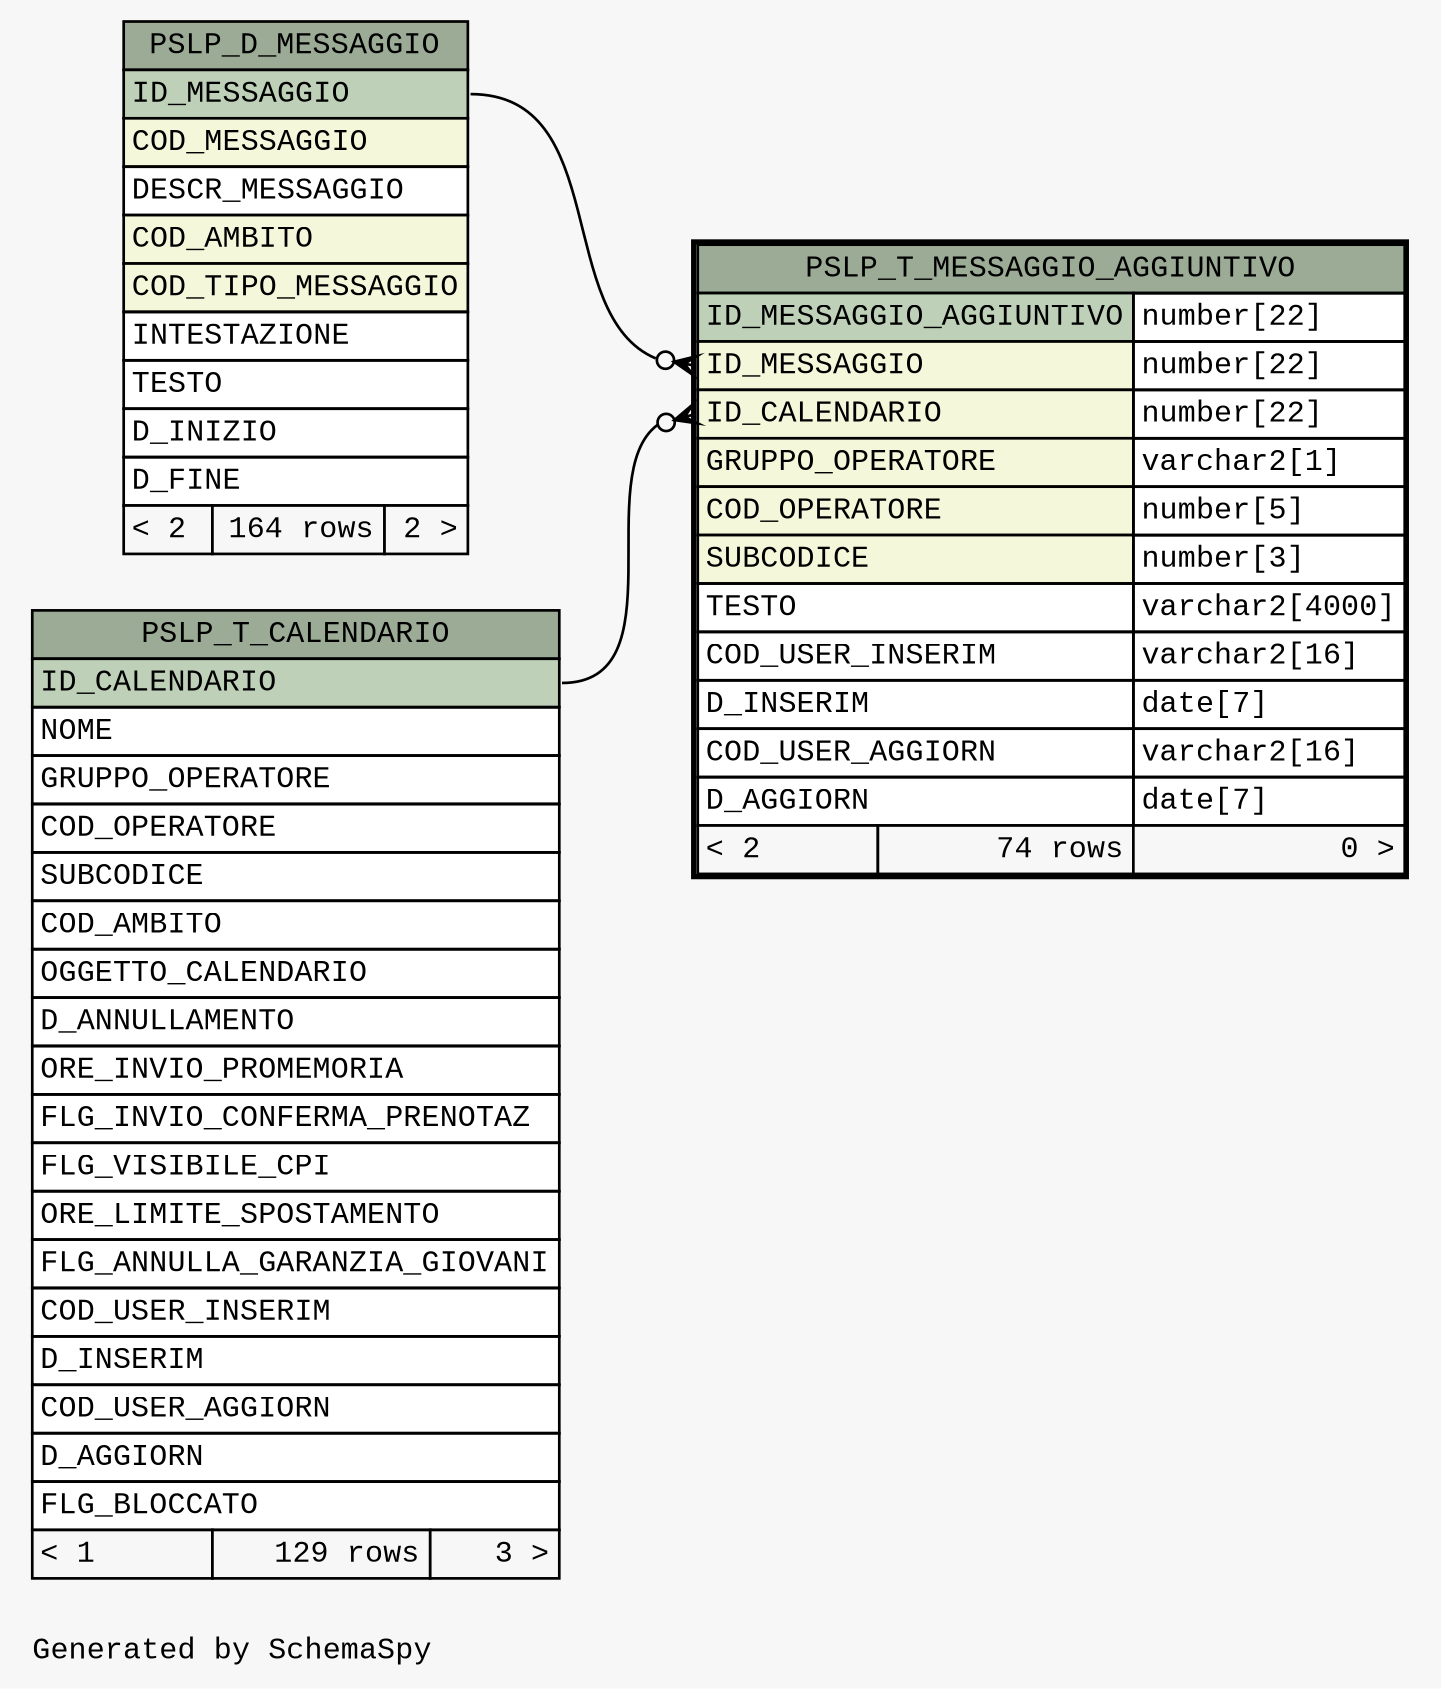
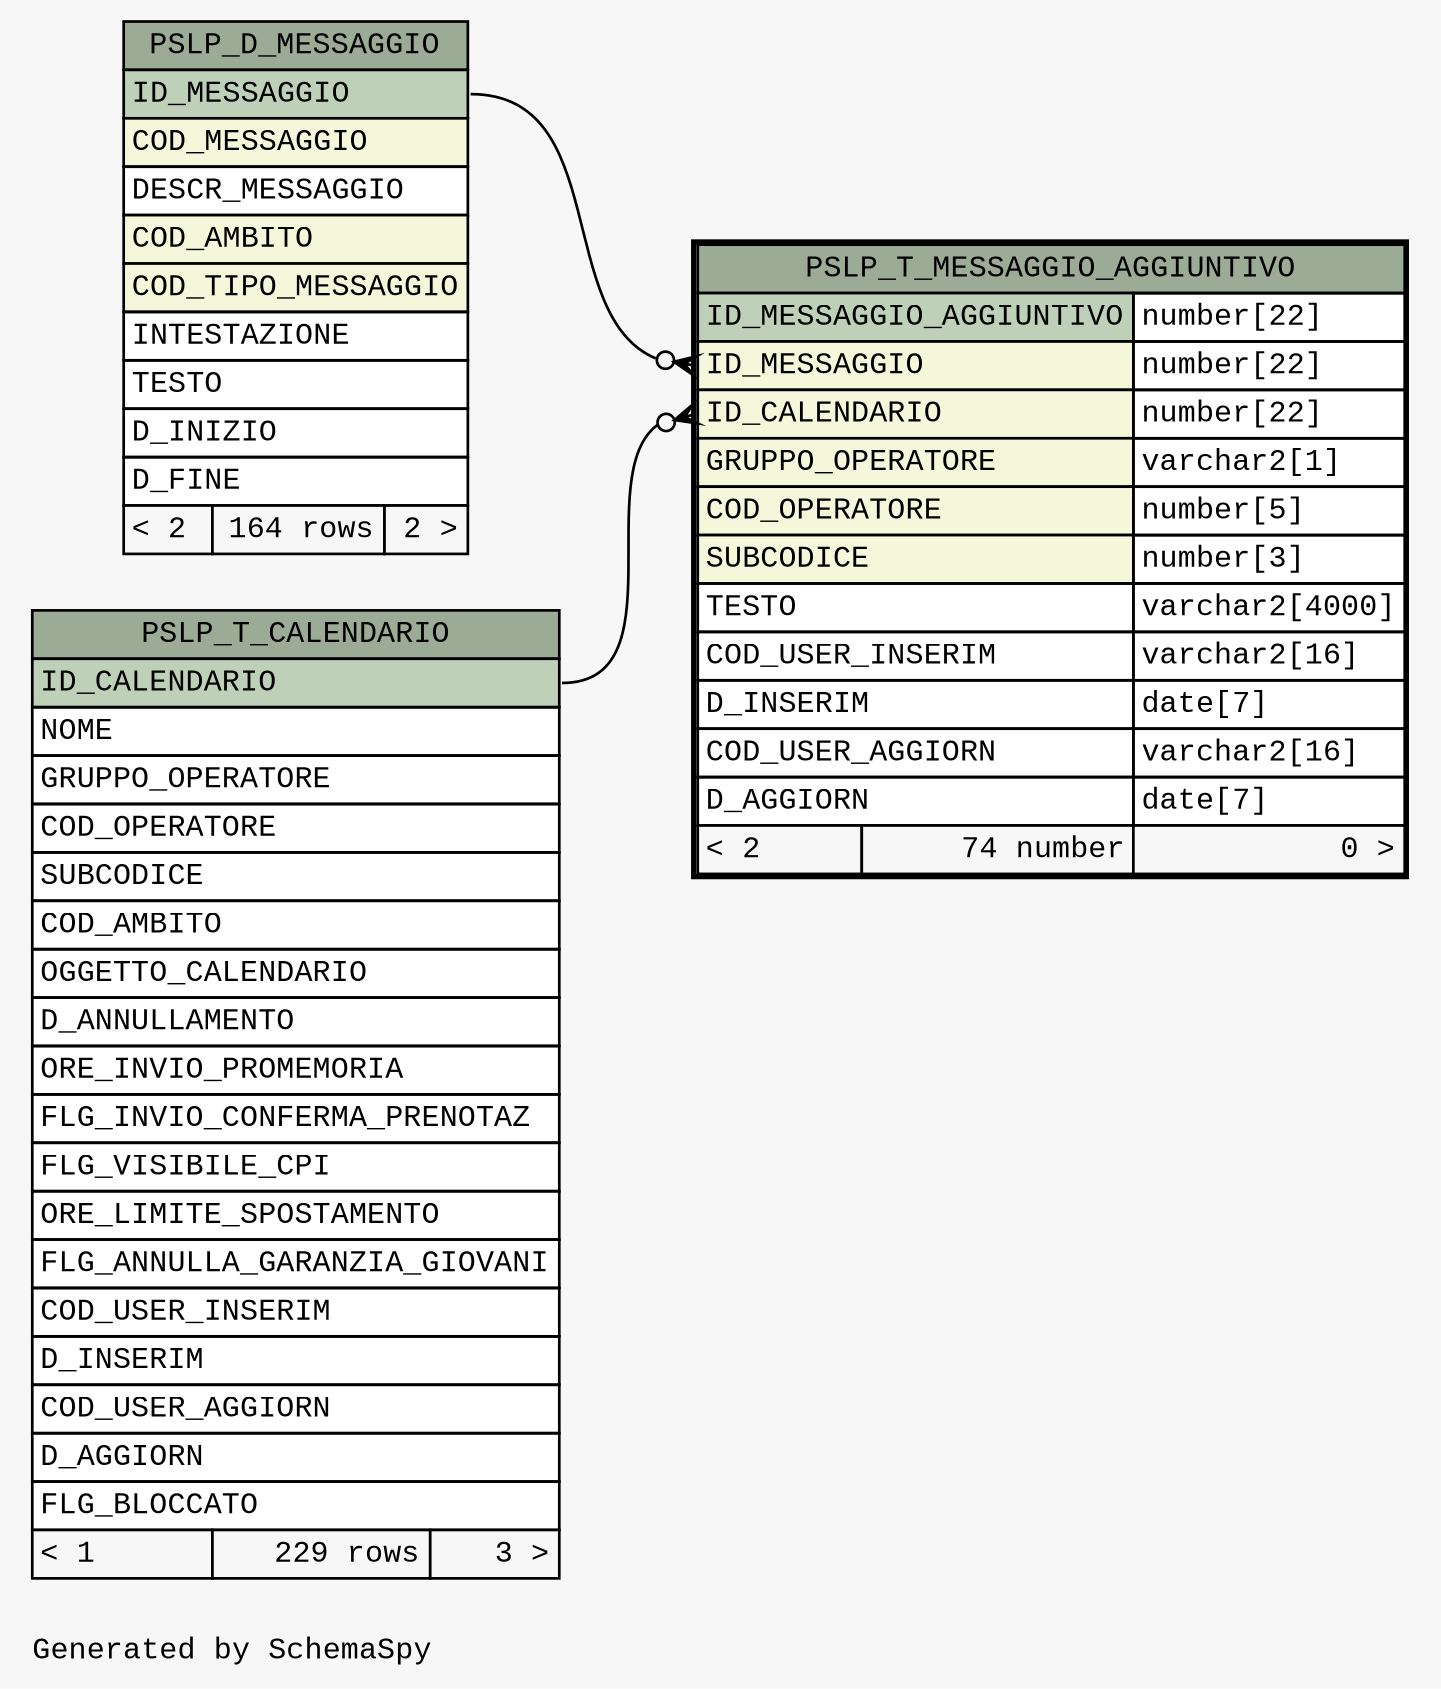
node "PSLP_T_MESSAGGIO_AGGIUNTIVO": text "74 rows" -> "74 number"
node "PSLP_T_CALENDARIO": text "129 rows" -> "229 rows"
